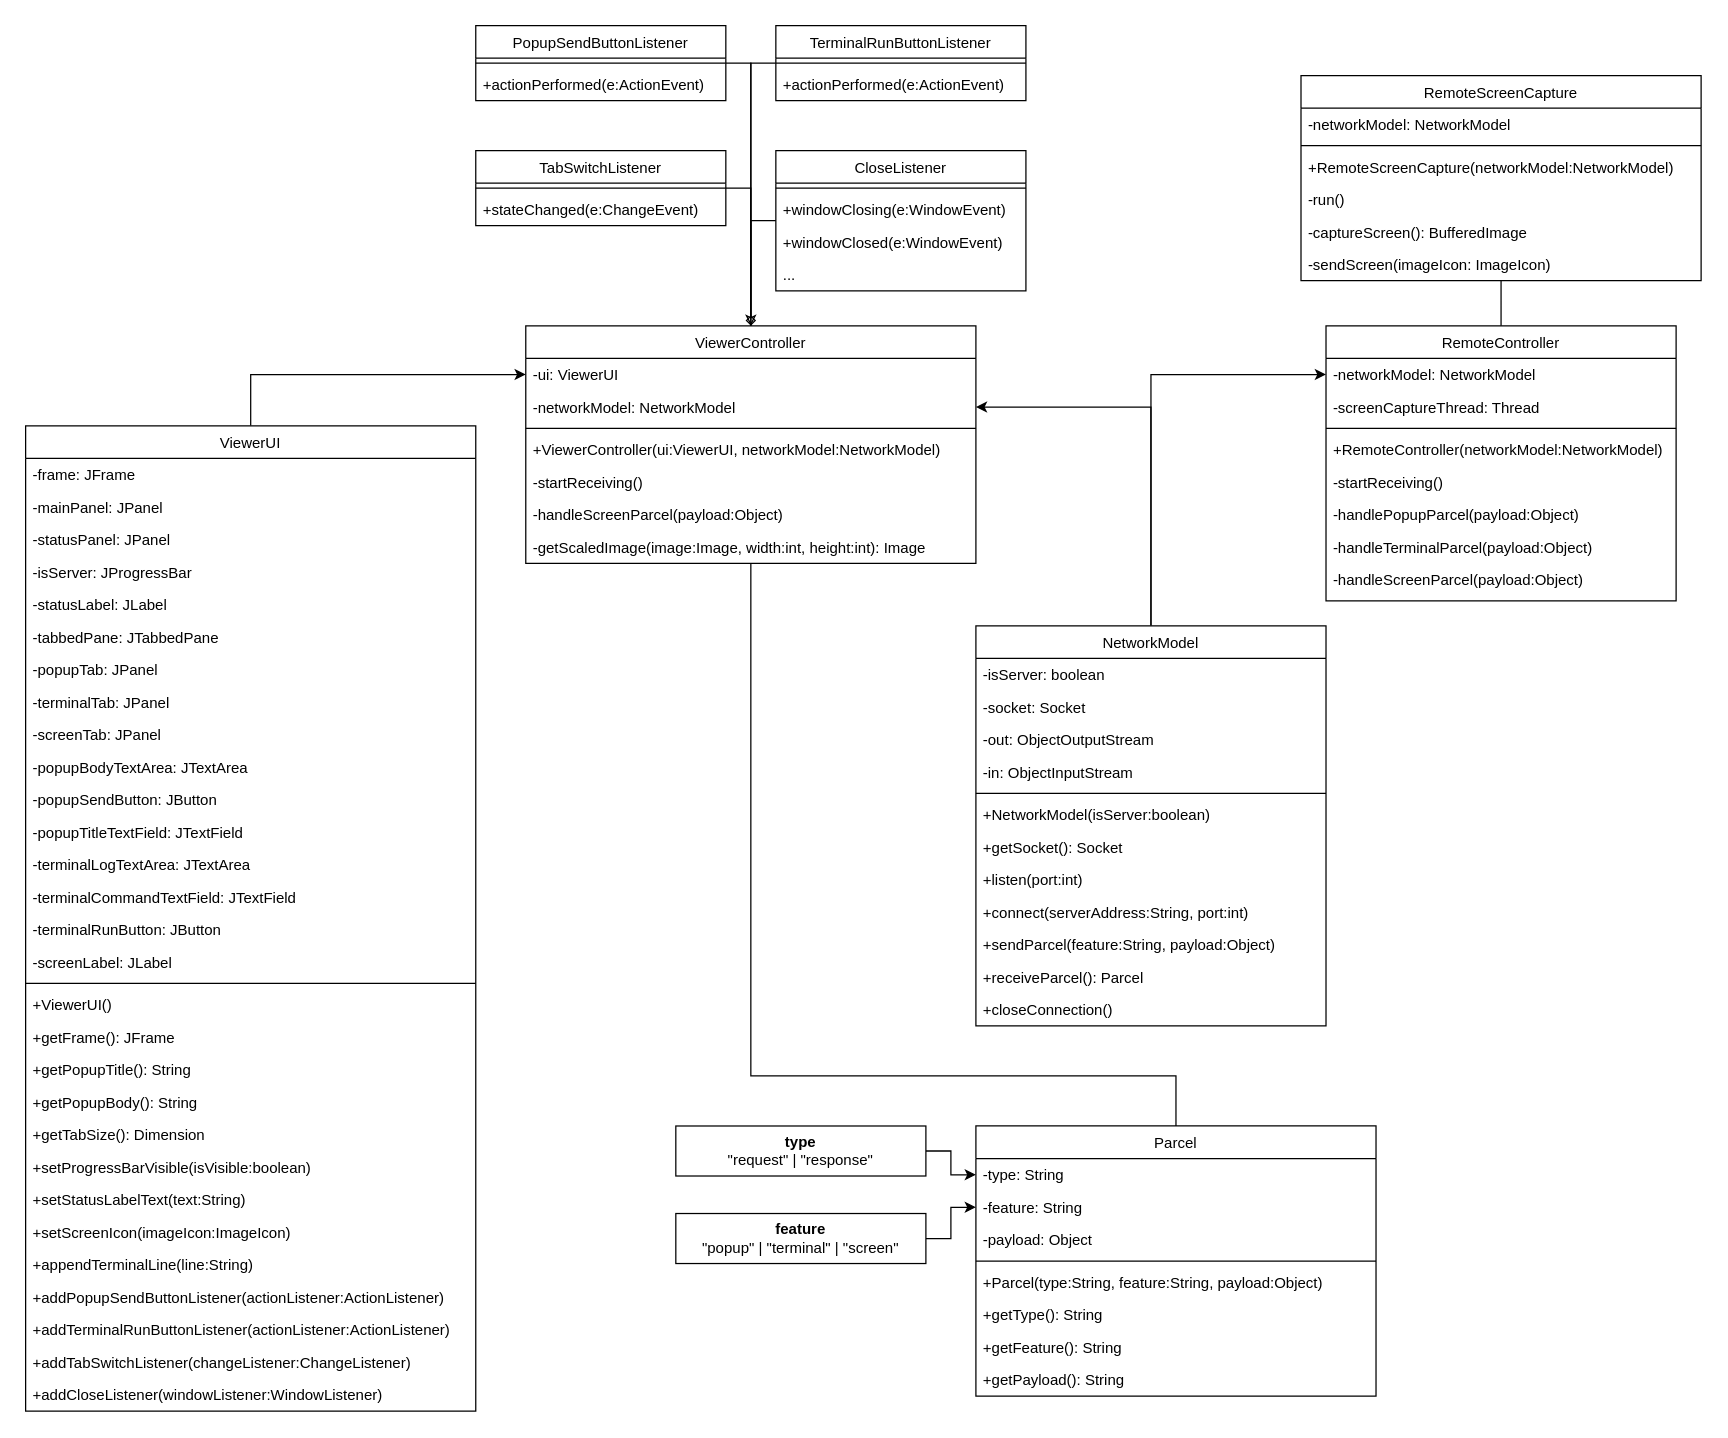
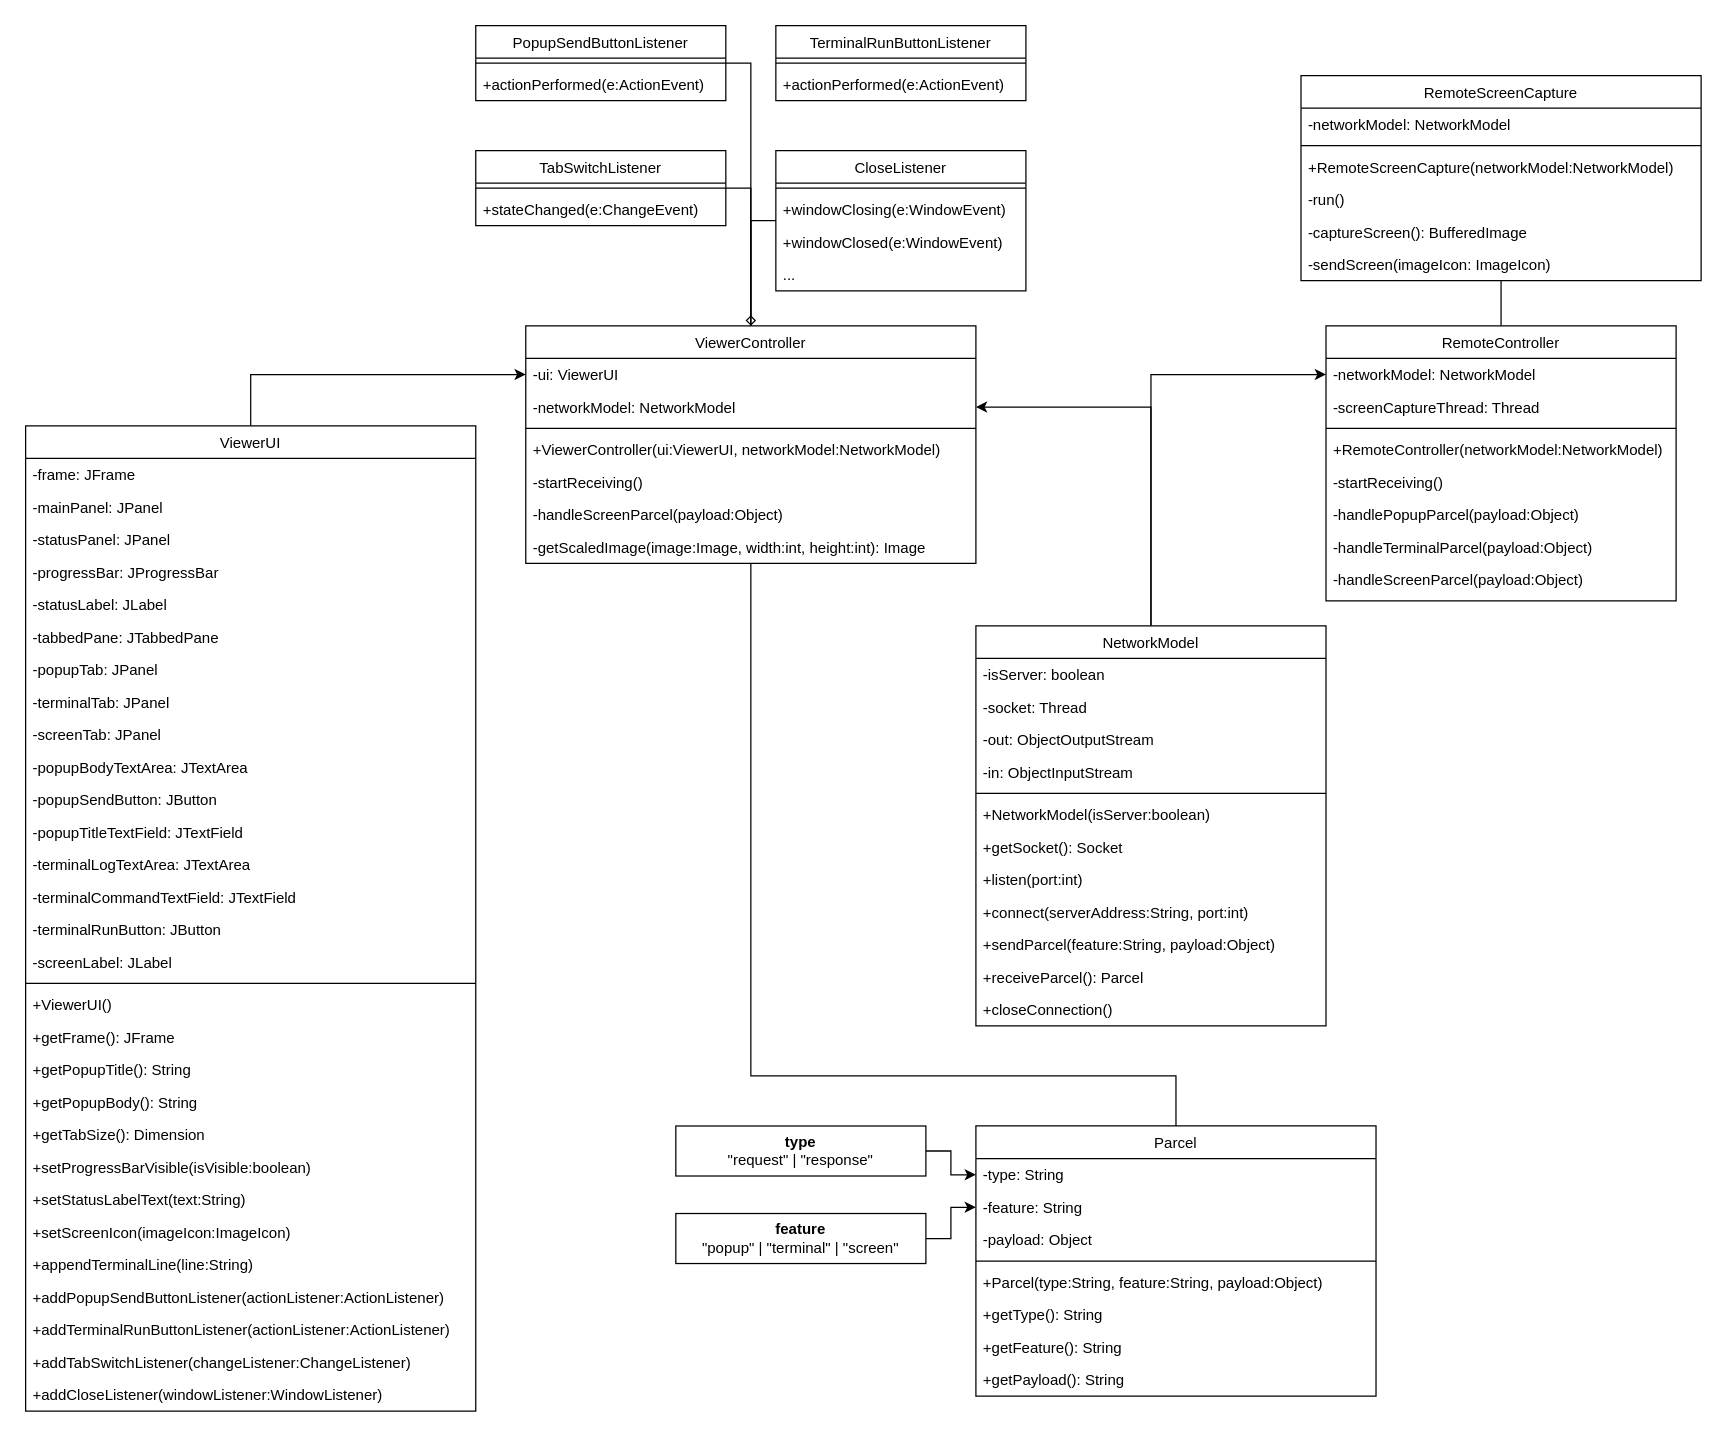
edge "PopupSendButtonListener" -> "ViewerController": arrowhead classic -> none
edge "TerminalRunButtonListener" -- "ViewerController": removed
node "-isServer: JProgressBar": label "-isServer: JProgressBar" -> "-progressBar: JProgressBar"
node "-socket: Socket": label "-socket: Socket" -> "-socket: Thread"
